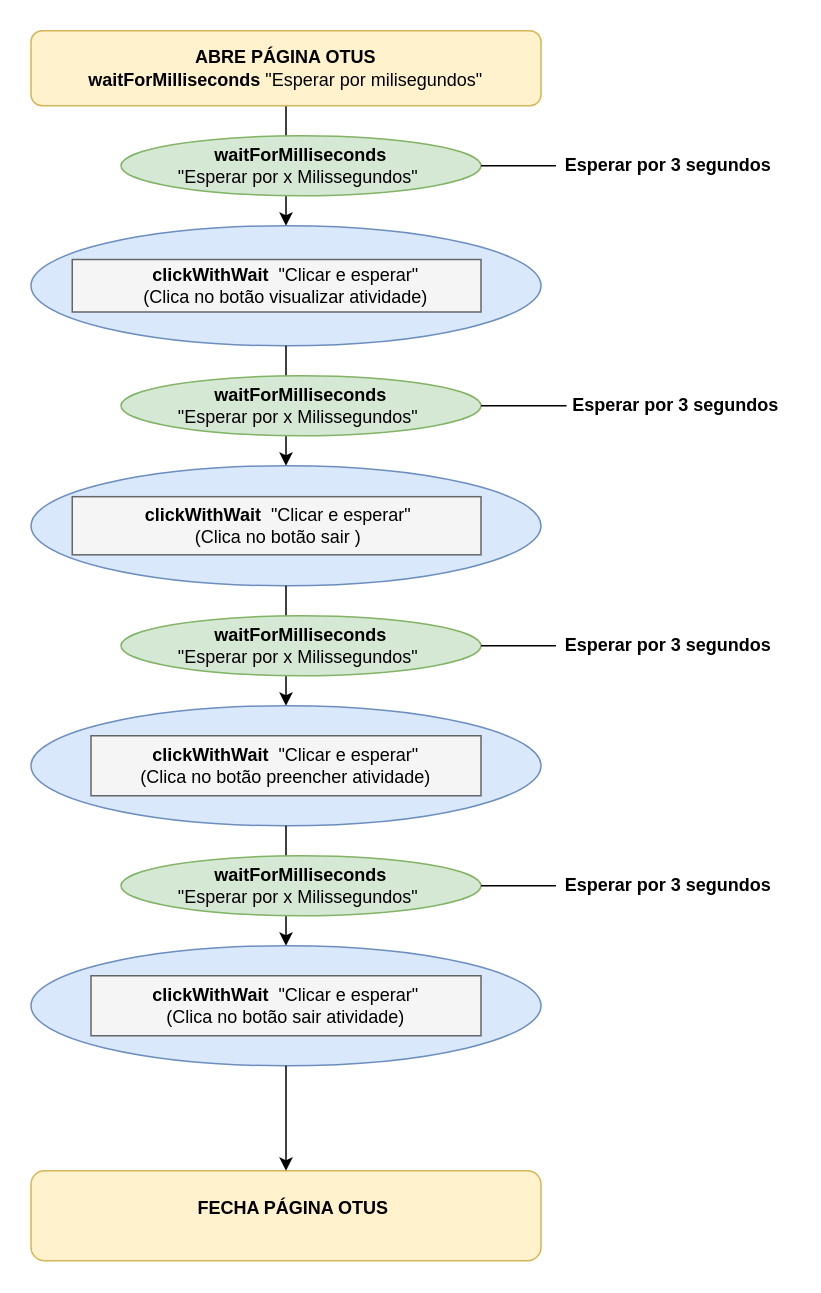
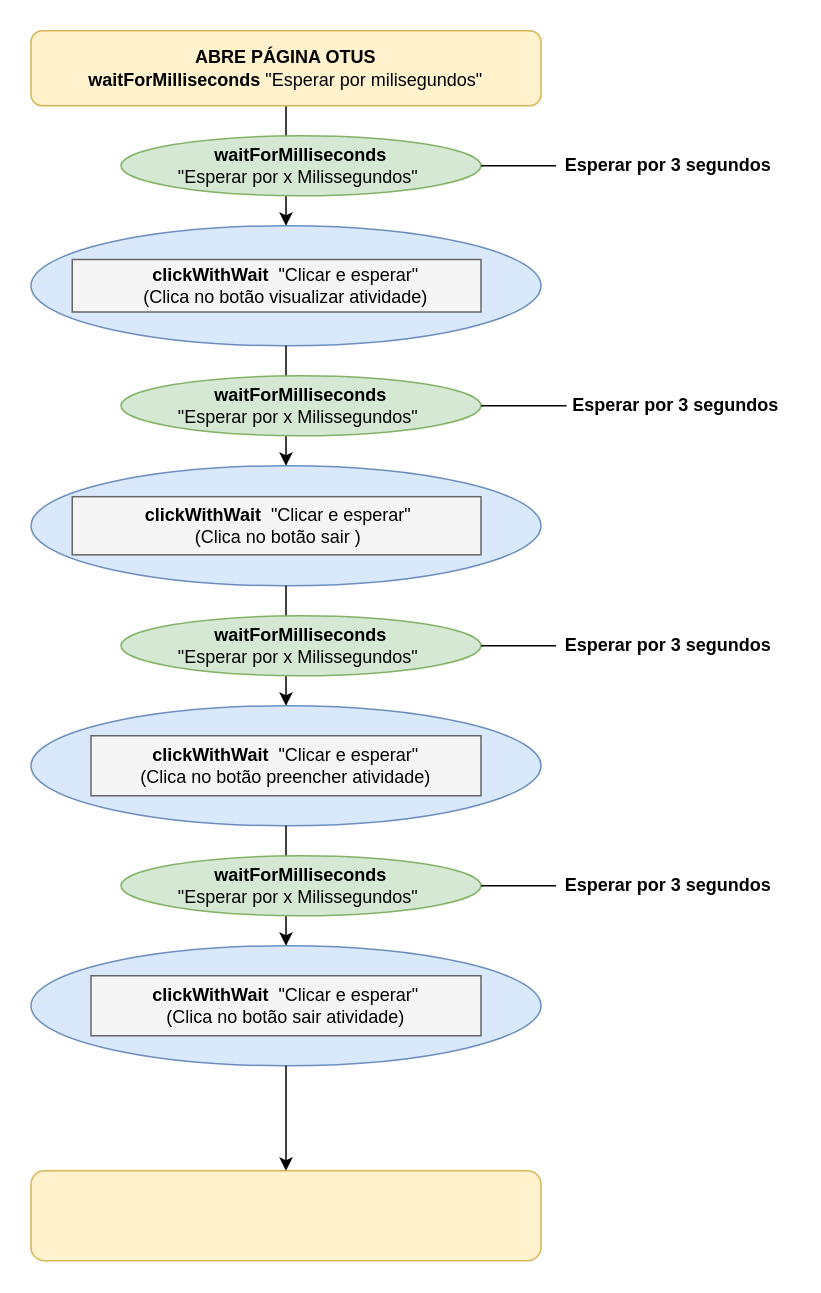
node "FECHA PÁGINA OTUS": removed
